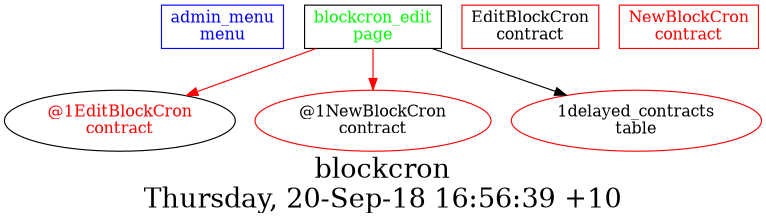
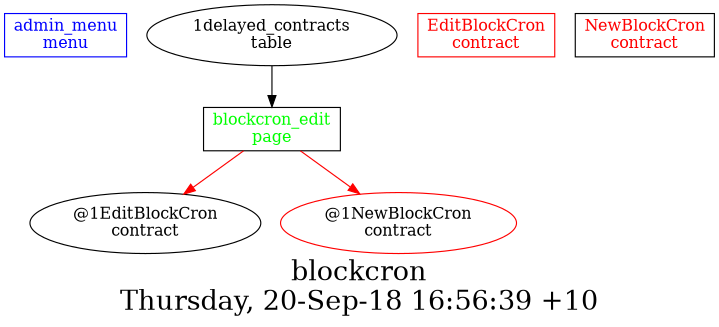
node "EditBlockCron contract": fontcolor black -> red
node "NewBlockCron contract": color red -> black
edge "blockcron_edit page" -> "1delayed_contracts table": reversed
node "@1EditBlockCron contract": fontcolor red -> black
node "1delayed_contracts table": color red -> black
